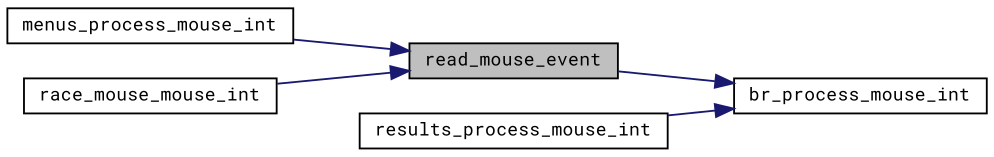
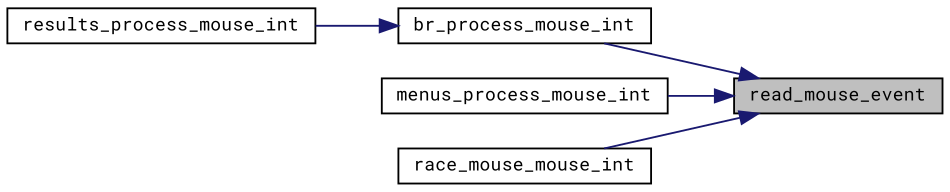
edge "read_mouse_event" -> "br_process_mouse_int": reversed
